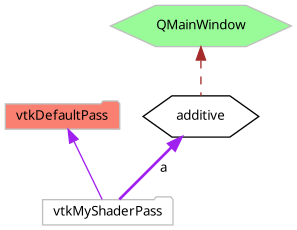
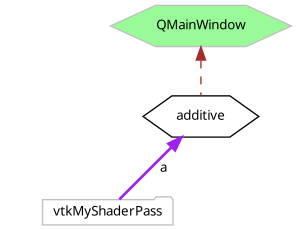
node "vtkDefaultPass": removed
